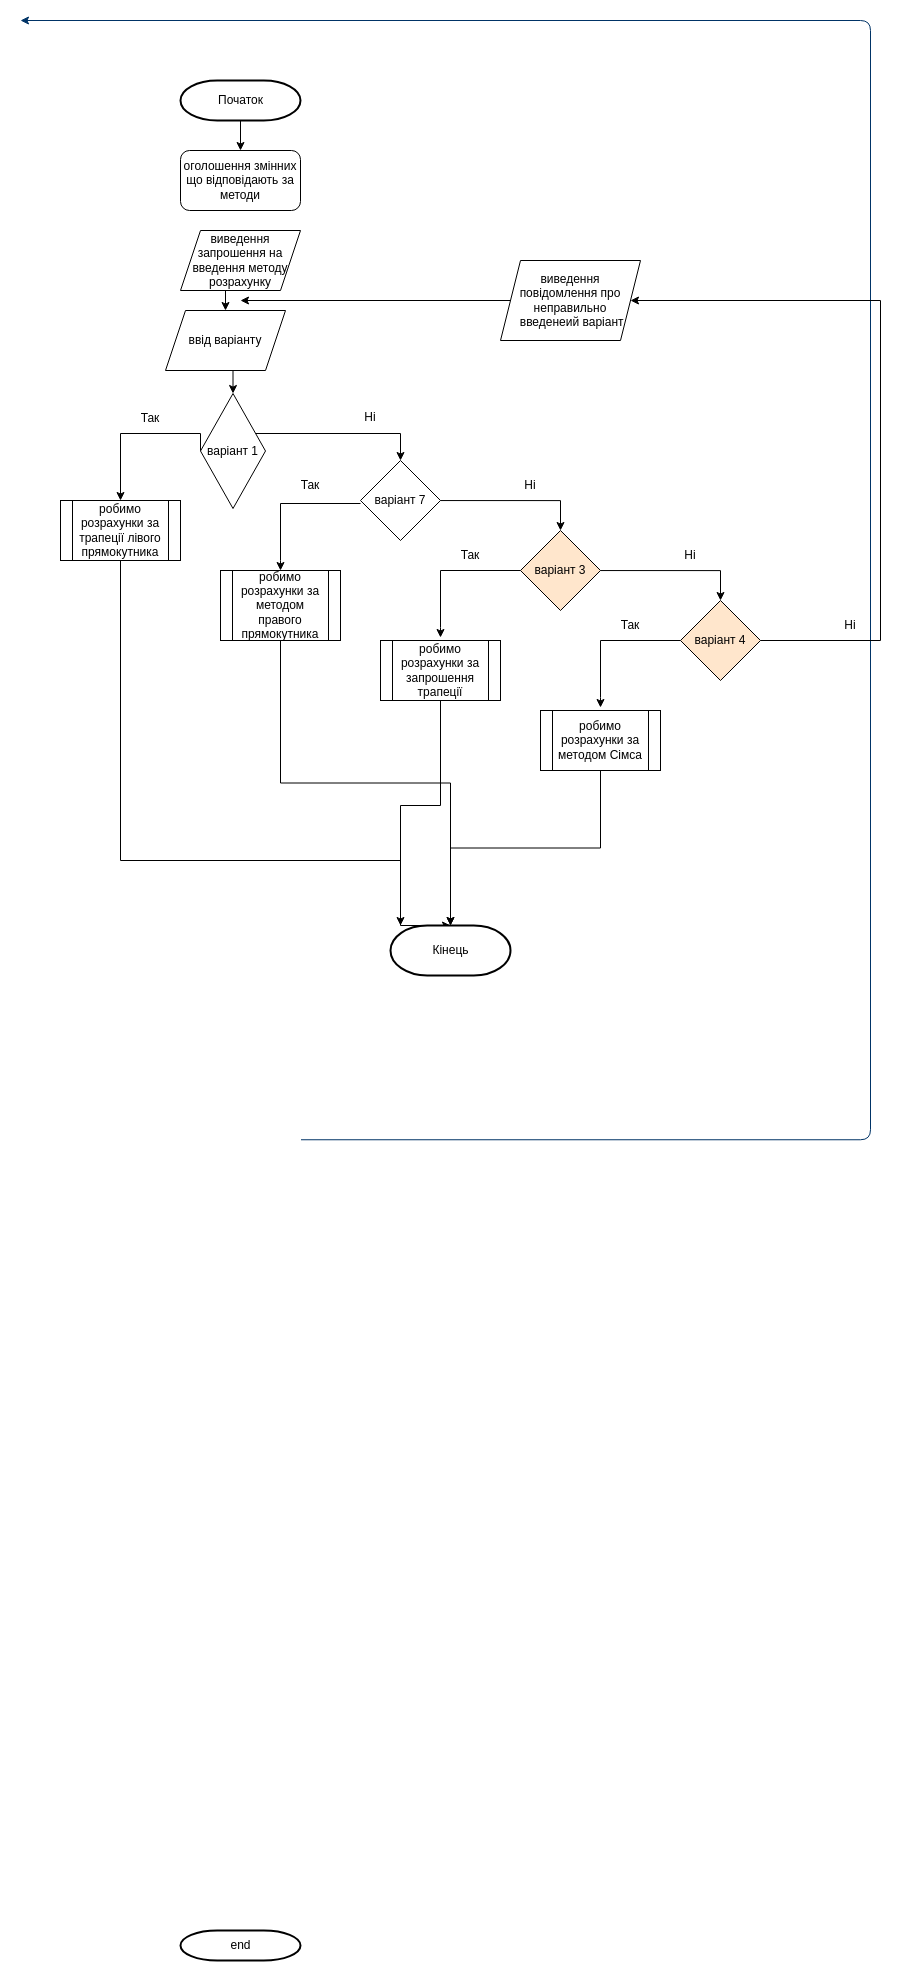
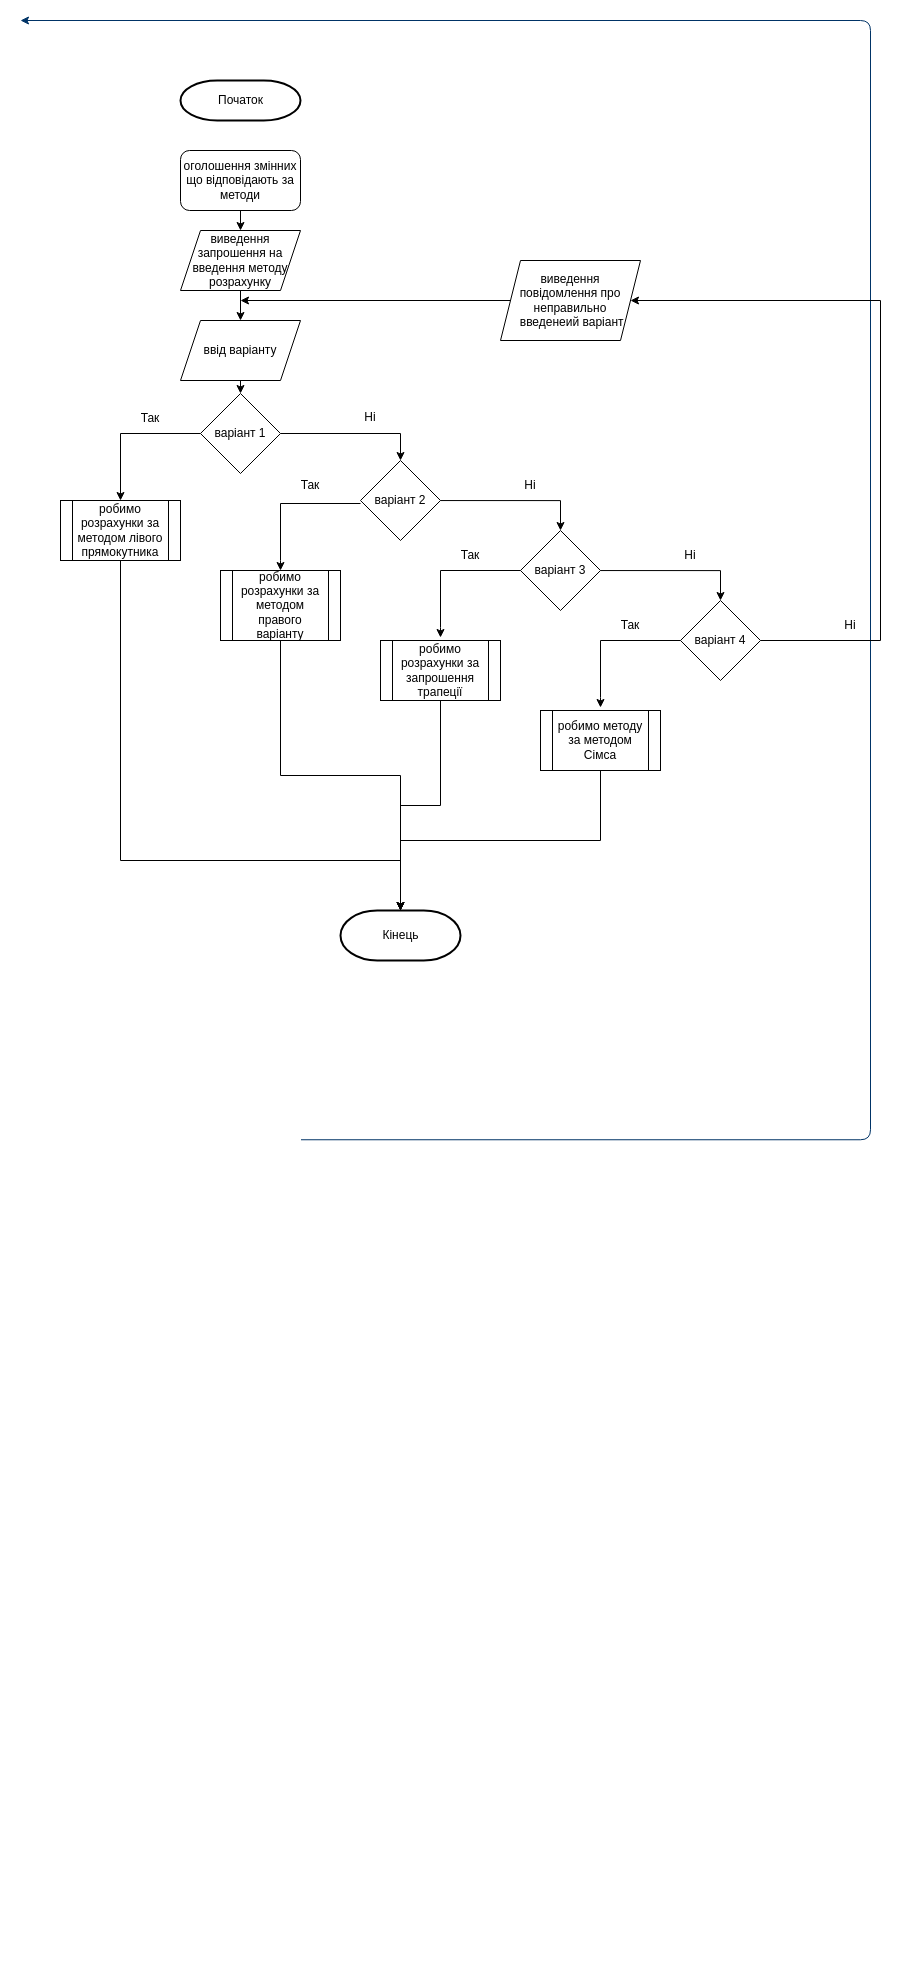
edge "Початок" -> "оголошення змінних що відповідають за методи": removed
edge "оголошення змінних що відповідають за методи" -> "виведення запрошення на введення методу розрахунку": added
node "ввід варіанту": moved (226, 341) -> (241, 351)
node "варіант 1": size 65x115 -> 80x80
node "варіант 7": label "варіант 7" -> "варіант 2"
node "робимо розрахунки за трапеції лівого прямокутника": label "робимо розрахунки за трапеції лівого прямокутника" -> "робимо розрахунки за методом лівого прямокутника"
node "варіант 3": fillcolor #ffe6cc -> #ffffff
node "робимо розрахунки за методом правого прямокутника": label "робимо розрахунки за методом правого прямокутника" -> "робимо розрахунки за методом правого варіанту"
node "варіант 4": fillcolor #ffe6cc -> #ffffff
node "робимо розрахунки за методом Сімса": label "робимо розрахунки за методом Сімса" -> "робимо методу за методом Сімса"
node "Кінець": moved (451, 951) -> (401, 936)
node "end": removed
